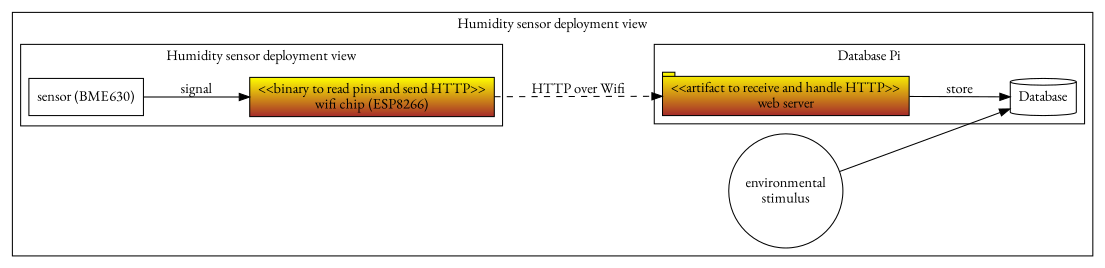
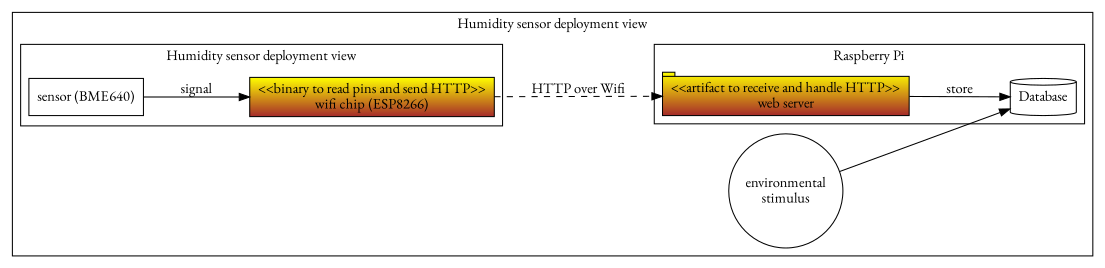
cluster "Database Pi": label "Database Pi" -> "Raspberry Pi"
node "sensor (BME630)": label "sensor (BME630)" -> "sensor (BME640)"
